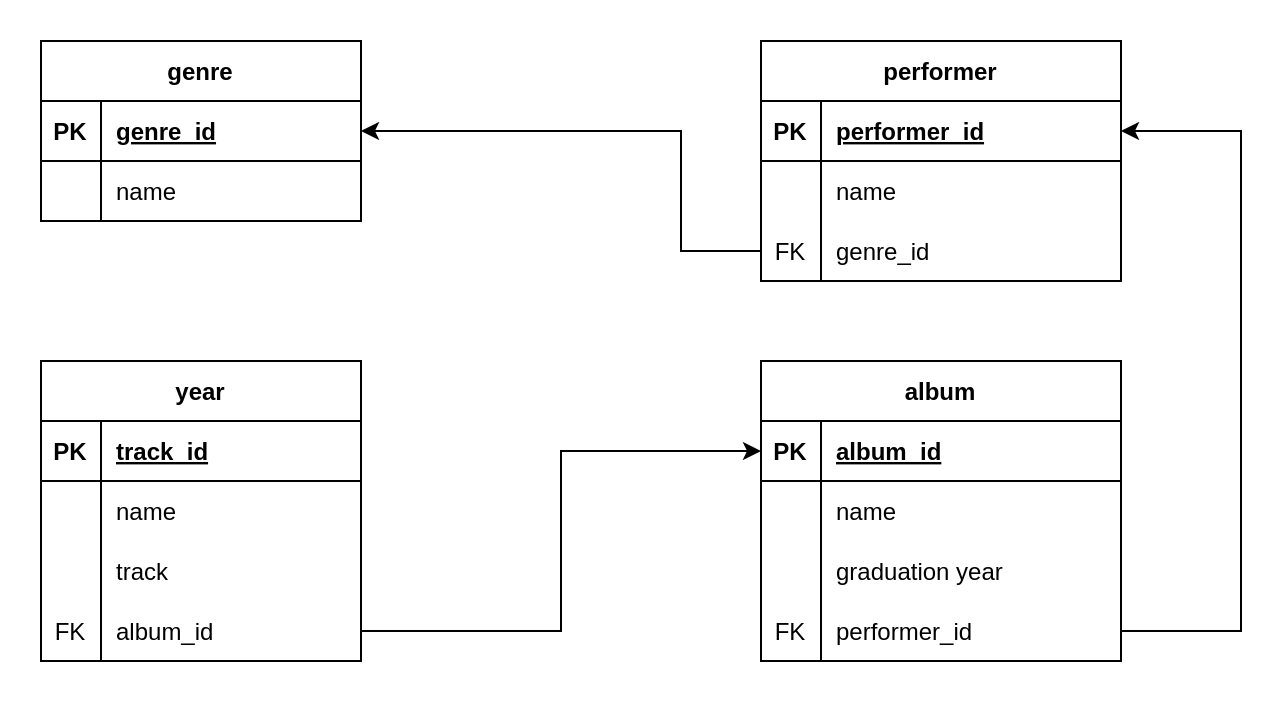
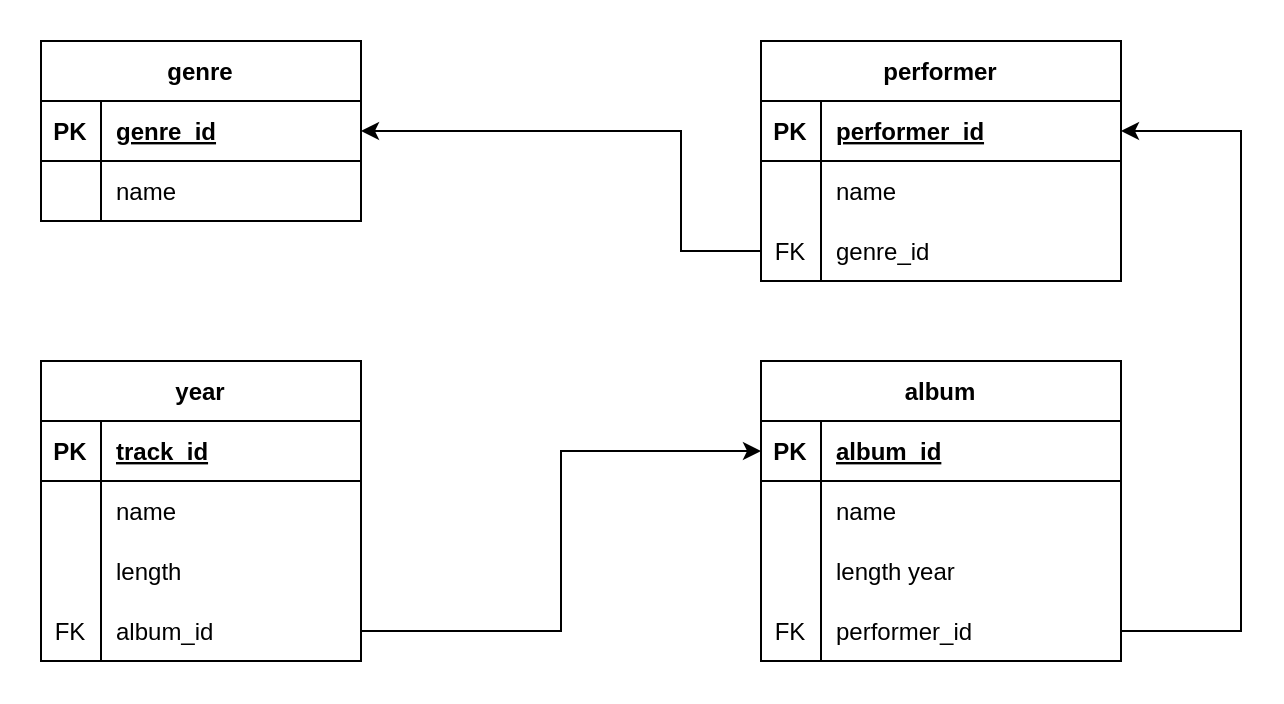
node "track": label "track" -> "length"
node "graduation year": label "graduation year" -> "length year"
